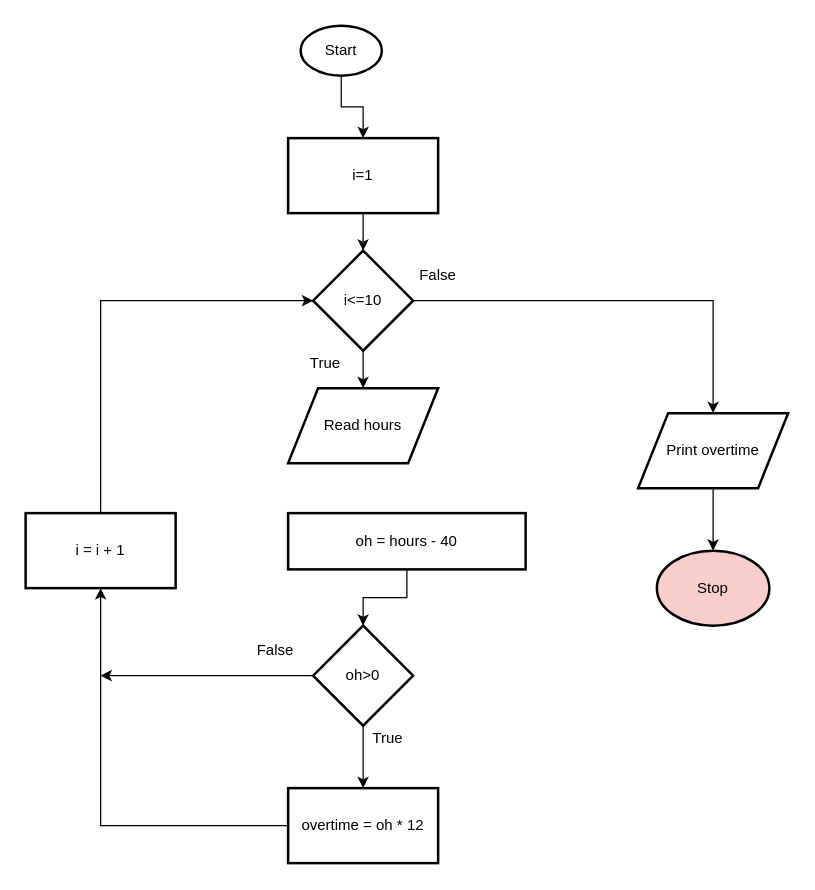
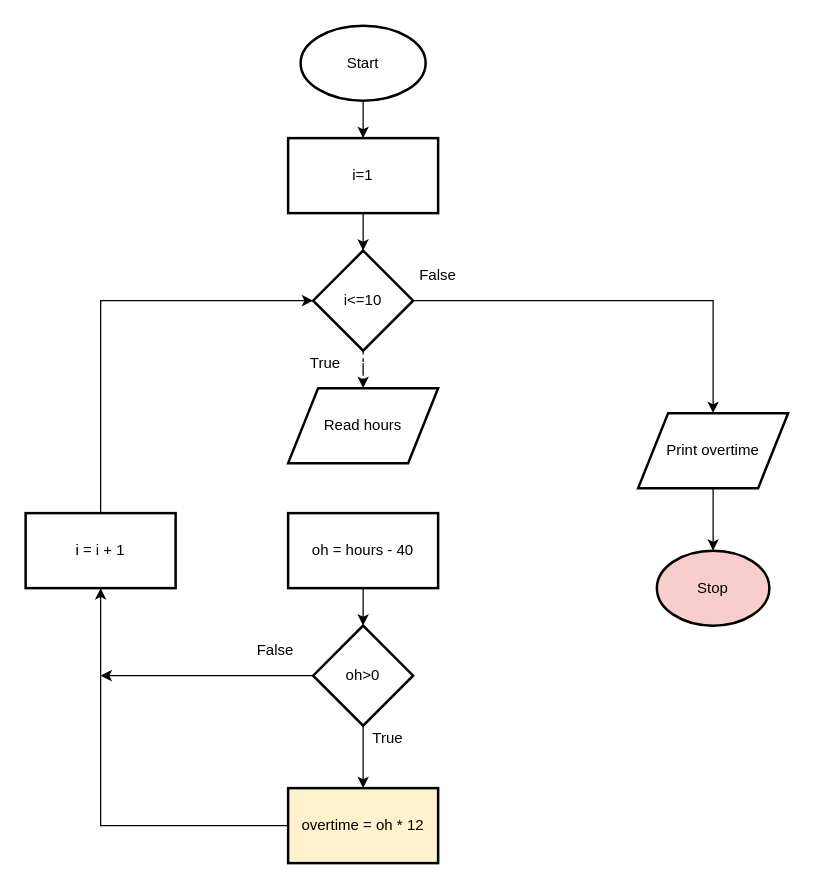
node "Start": size 81x50 -> 125x75
edge "i<=10" -> "Read hours": style solid -> dashed
node "oh = hours - 40": size 238x56 -> 150x75
node "overtime = oh * 12": fillcolor #ffffff -> #fff2cc
